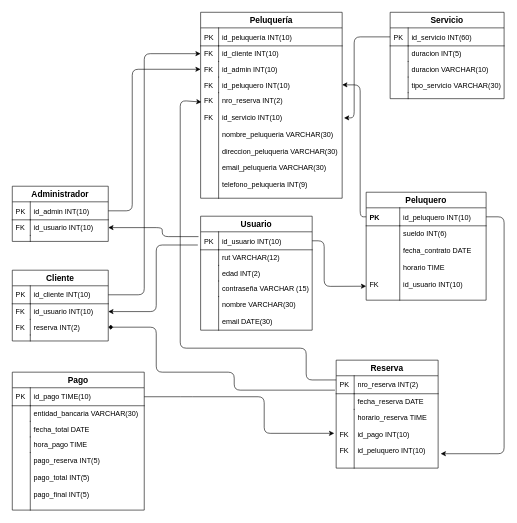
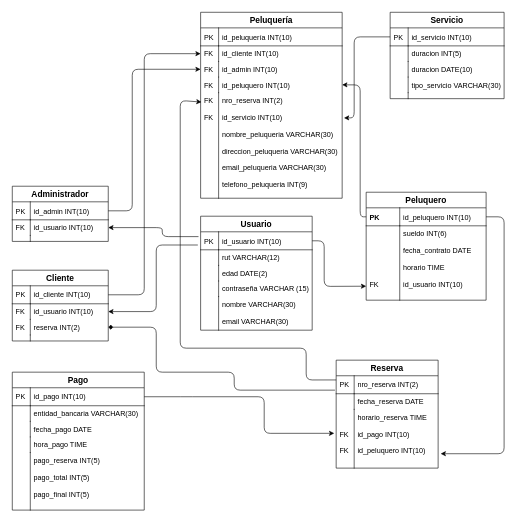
node "id_servicio INT(60)": label "id_servicio INT(60)" -> "id_servicio INT(10)"
node "duracion VARCHAR(10)": label "duracion VARCHAR(10)" -> "duracion DATE(10)"
node "edad INT(2)": label "edad INT(2)" -> "edad DATE(2)"
node "nombre VARCHAR(30) email DATE(30)": label "nombre VARCHAR(30) email DATE(30)" -> "nombre VARCHAR(30) email VARCHAR(30)"
node "id_pago TIME(10)": label "id_pago TIME(10)" -> "id_pago INT(10)"
node "fecha_total DATE": label "fecha_total DATE" -> "fecha_pago DATE"
